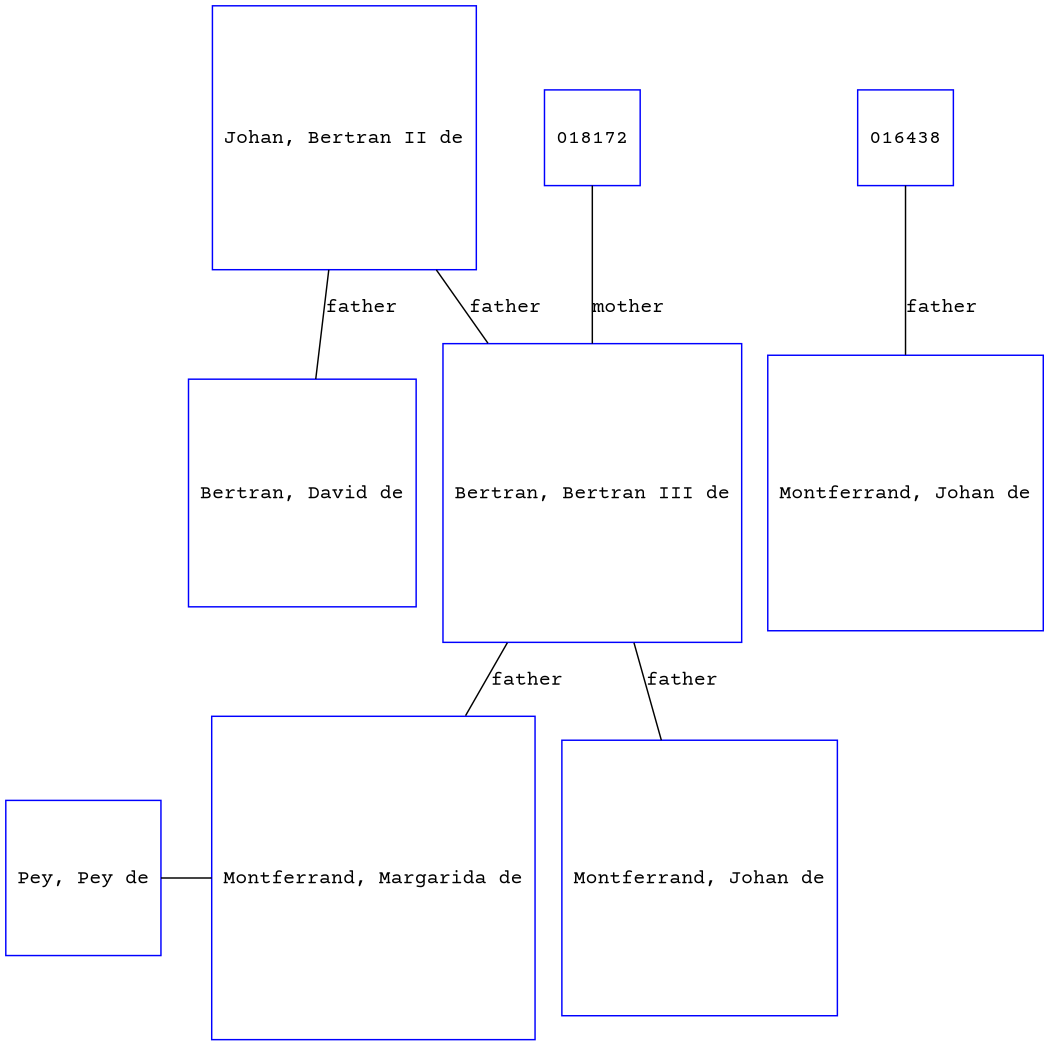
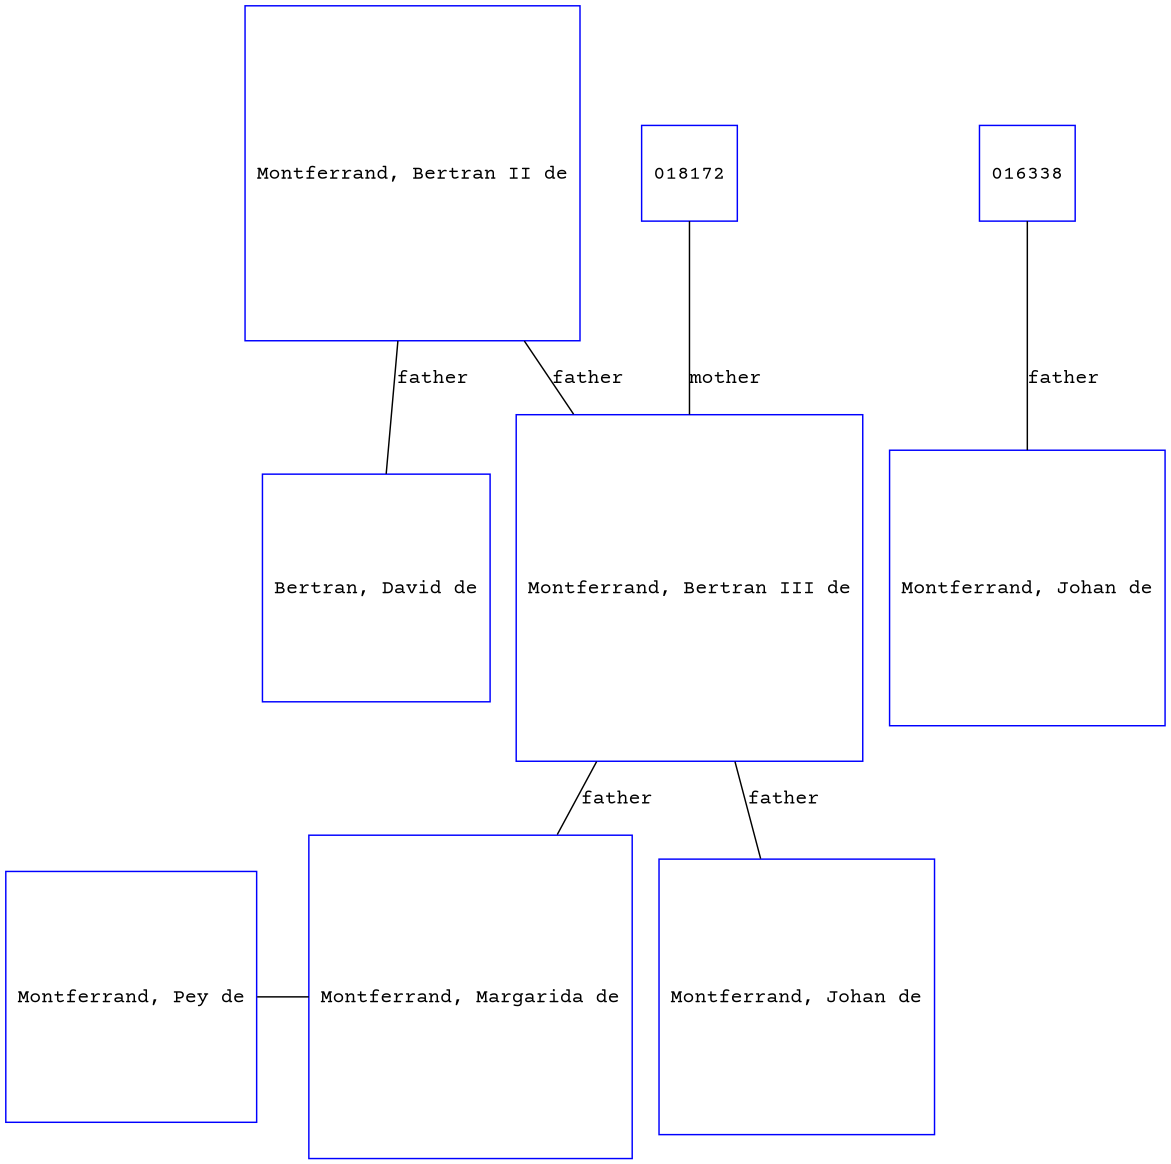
node "Johan, Bertran II de": label "Johan, Bertran II de" -> "Montferrand, Bertran II de"
node "016438": label "016438" -> "016338"
node "Bertran, Bertran III de": label "Bertran, Bertran III de" -> "Montferrand, Bertran III de"
node "Pey, Pey de": label "Pey, Pey de" -> "Montferrand, Pey de"
